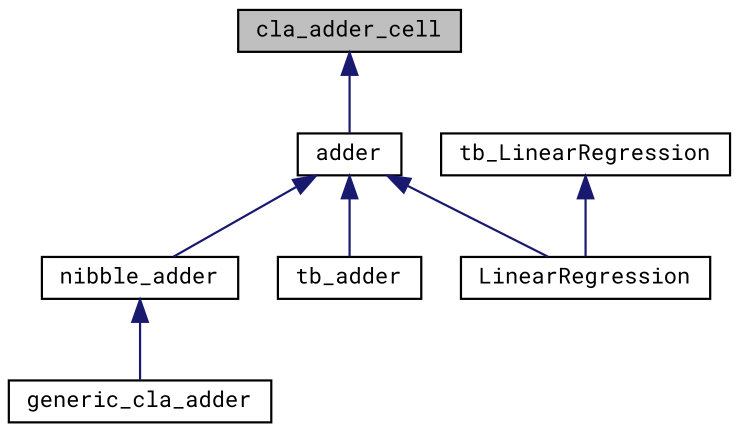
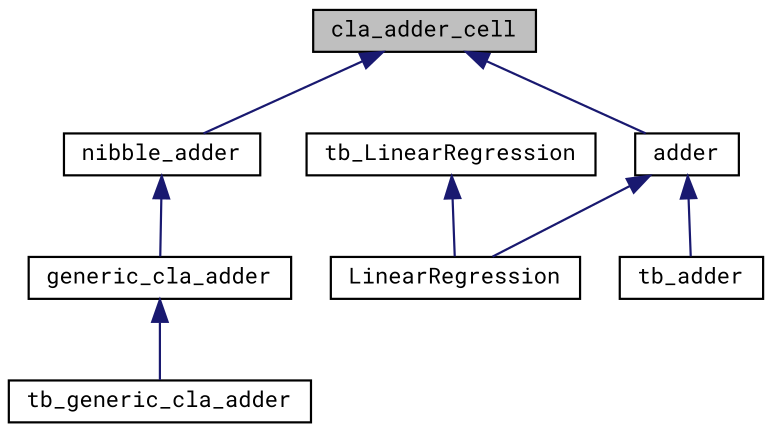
edge "nibble_adder" -> "adder": now "nibble_adder" -> "cla_adder_cell"
node "tb_generic_cla_adder": added
